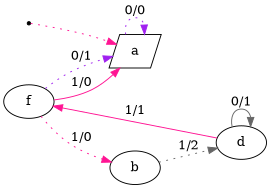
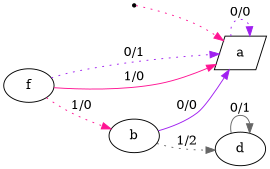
edge "b" -> "a": added, label "0/0"
edge "d" -> "f": removed, label "1/1"
